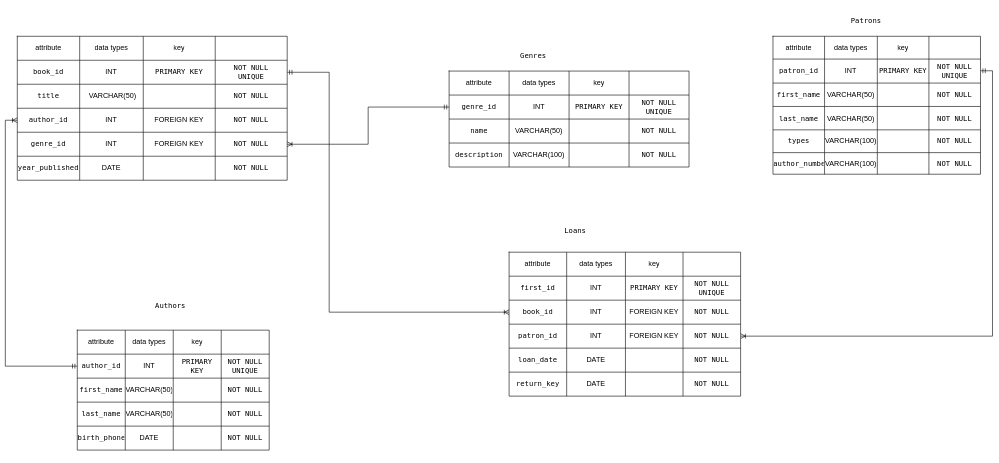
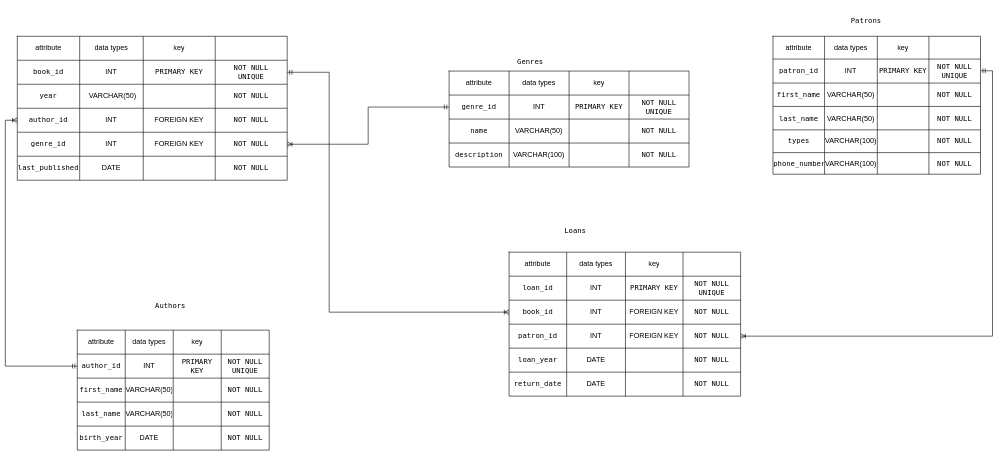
node "Genres": moved (533, 56) -> (530, 62)
node "title": label "title" -> "year"
node "author_number": label "author_number" -> "phone_number"
node "year_published": label "year_published" -> "last_published"
node "first_id": label "first_id" -> "loan_id"
node "loan_date": label "loan_date" -> "loan_year"
node "return_key": label "return_key" -> "return_date"
node "birth_phone": label "birth_phone" -> "birth_year"
